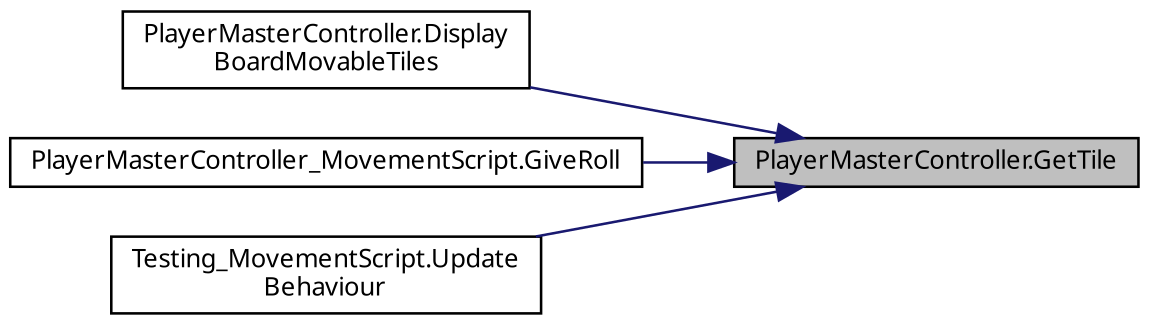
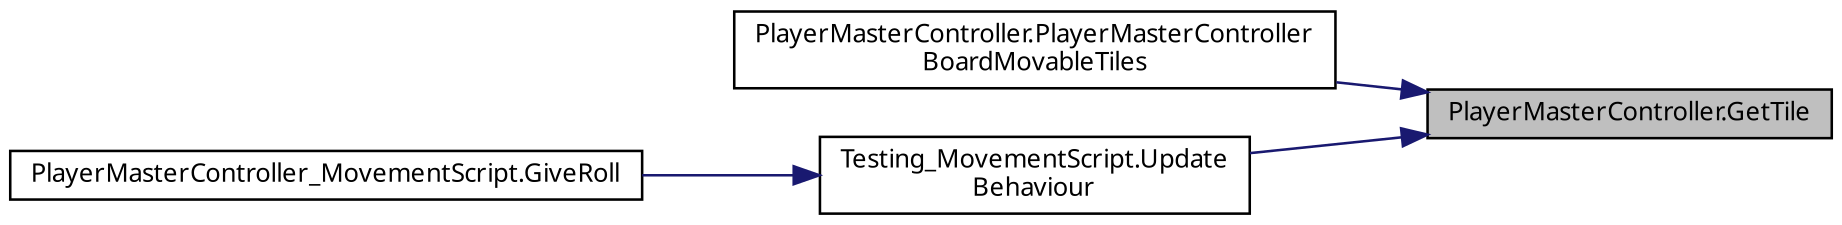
node "PlayerMasterController.Display BoardMovableTiles": label "PlayerMasterController.Display BoardMovableTiles" -> "PlayerMasterController.PlayerMasterController BoardMovableTiles"
edge "PlayerMasterController_MovementScript.GiveRoll" -> "PlayerMasterController.GetTile": now "PlayerMasterController_MovementScript.GiveRoll" -> "Testing_MovementScript.Update Behaviour"
